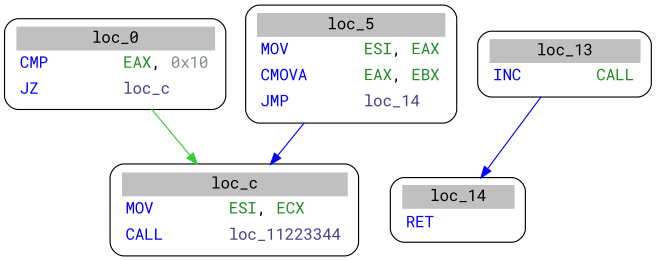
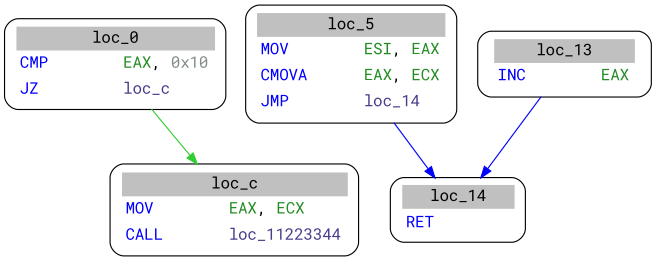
node "loc_5": text "EBX" -> "ECX"
node "loc_13": text "CALL" -> "EAX"
edge "loc_5" -> "loc_c": now "loc_5" -> "loc_14"
node "loc_c": text "ESI" -> "EAX"
